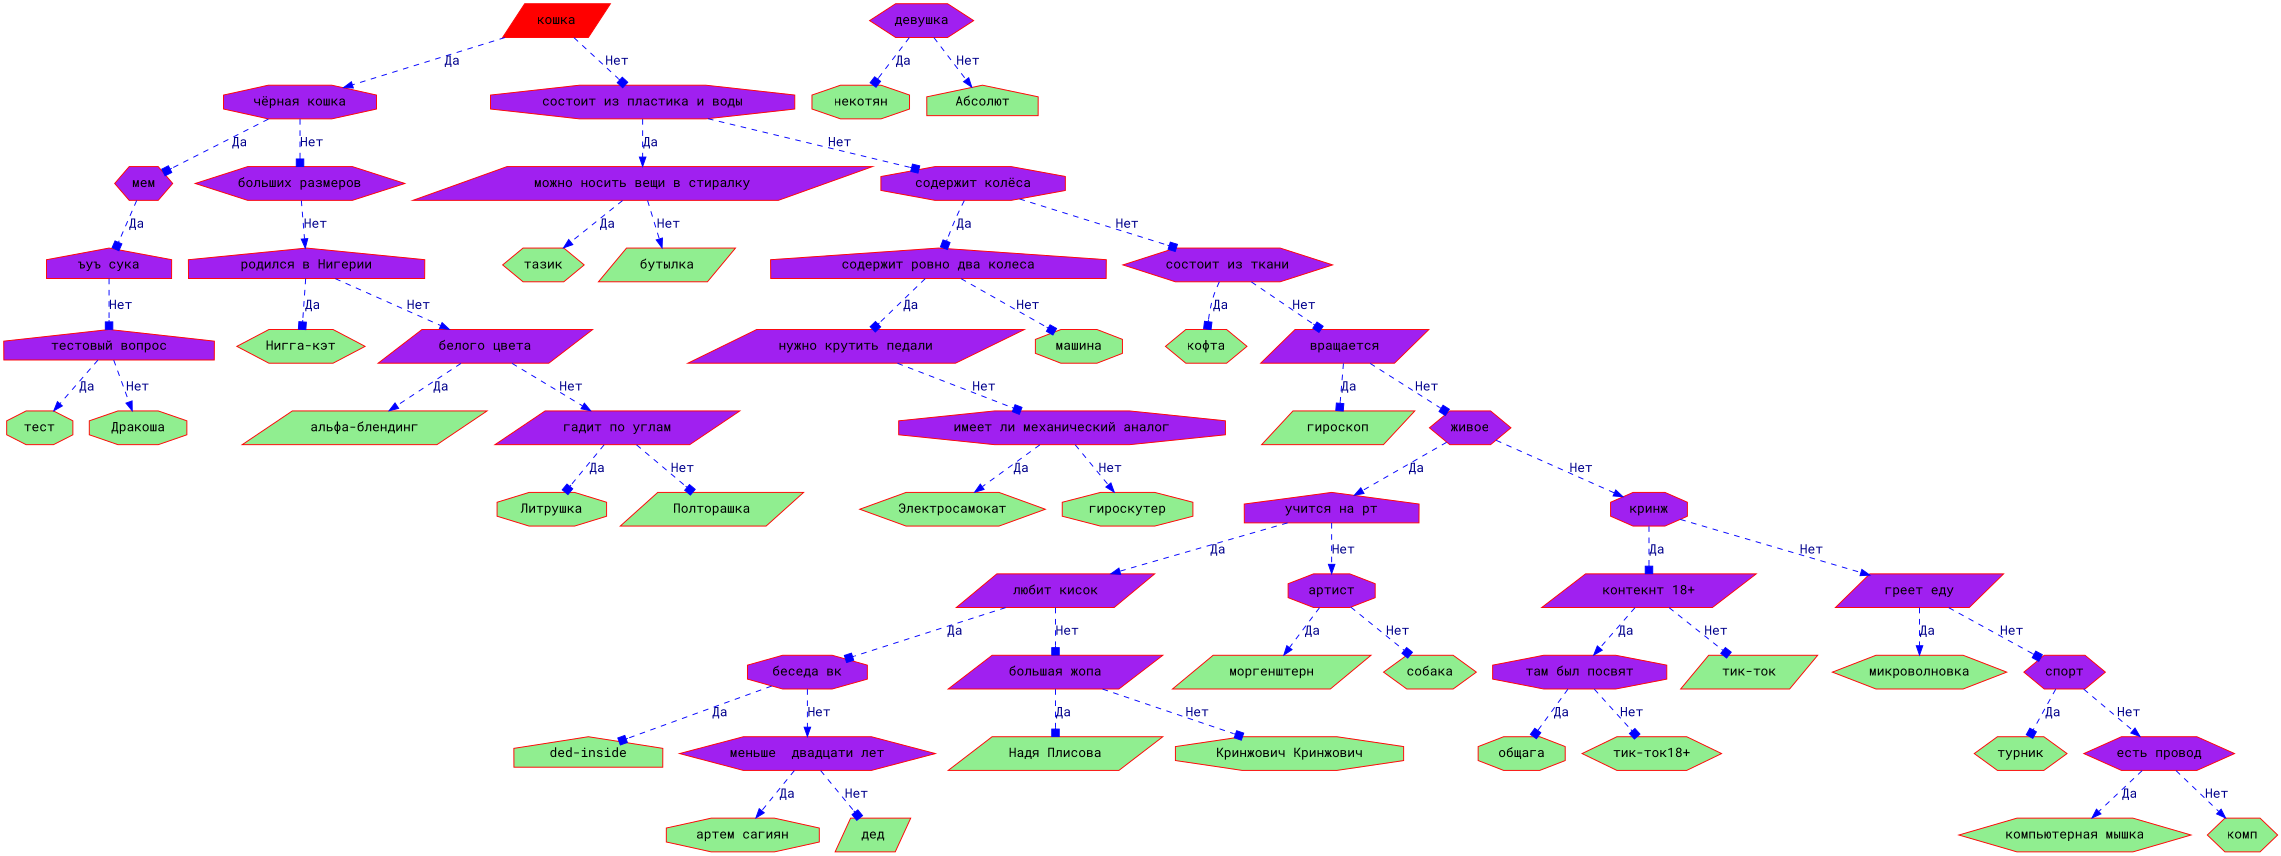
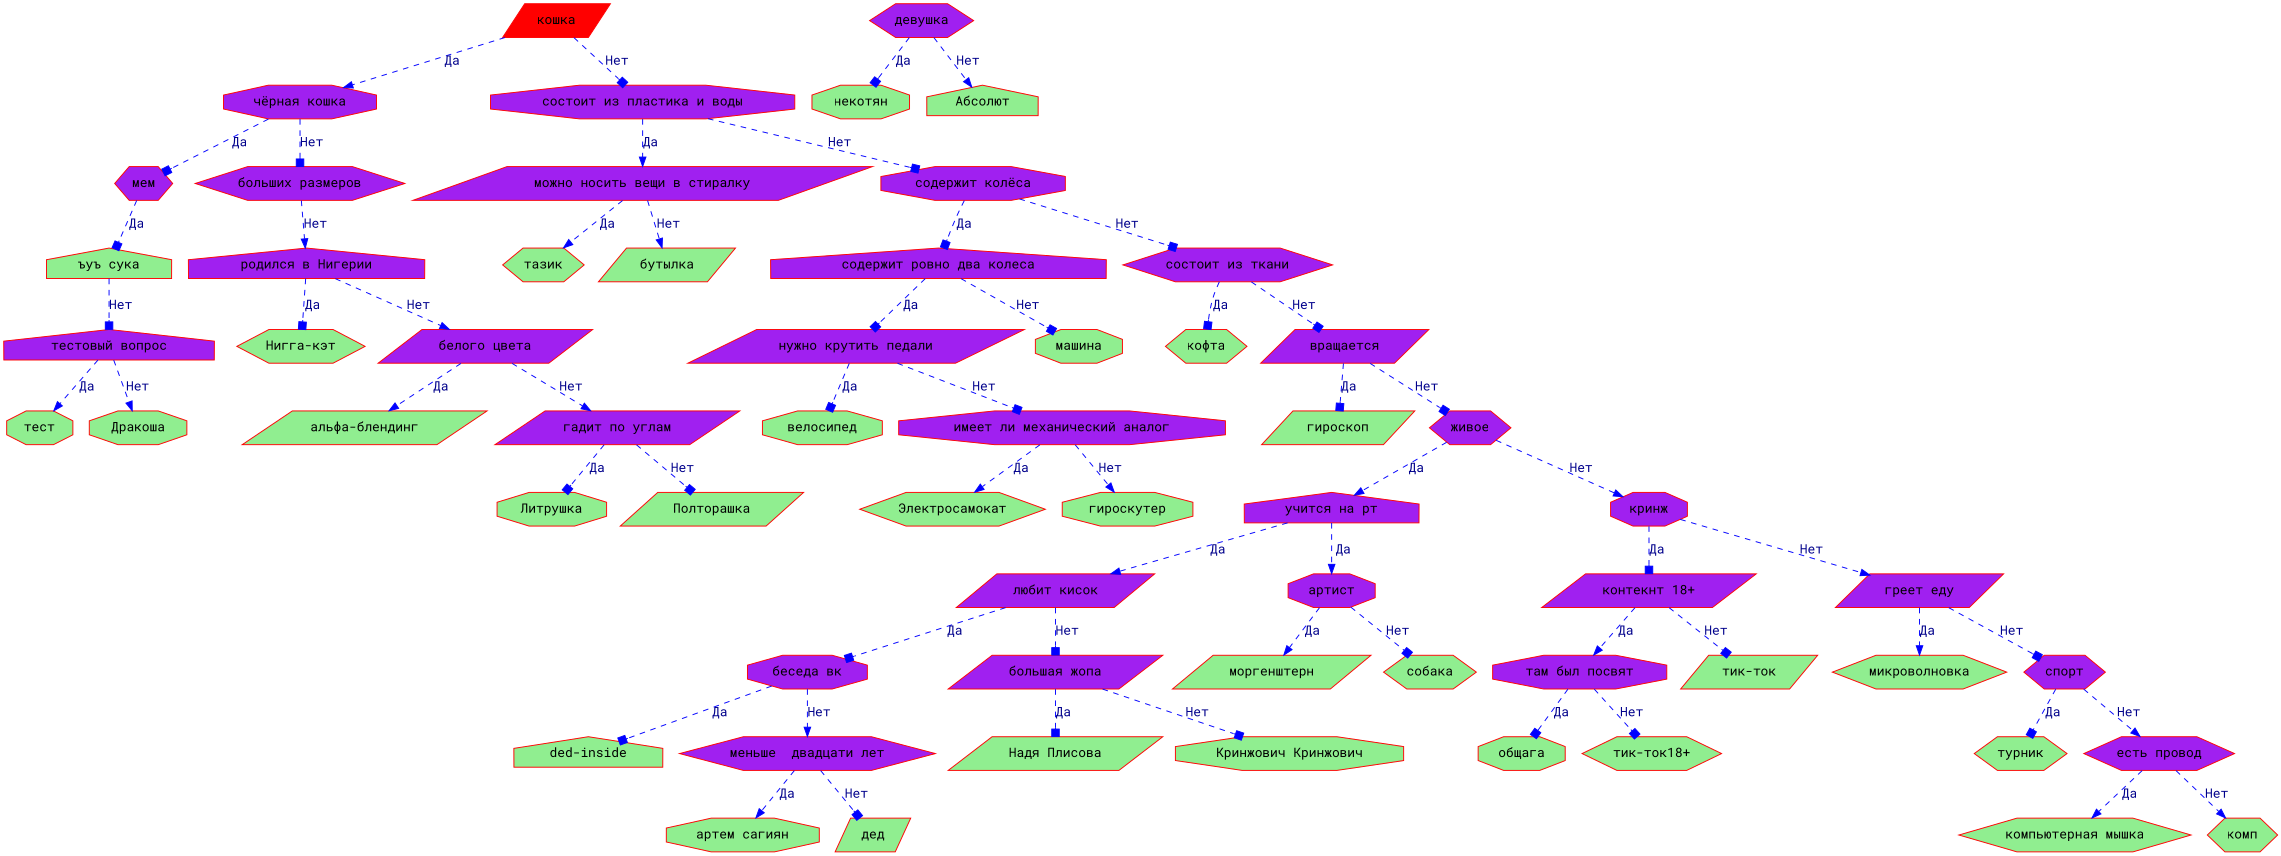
node "ъуъ сука": fillcolor purple -> lightgreen
node "велосипед": added
edge "учится на рт" -> "артист": label "Нет" -> "Да"
